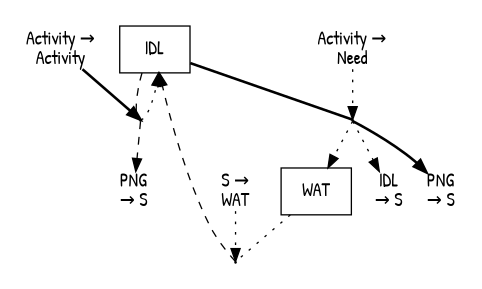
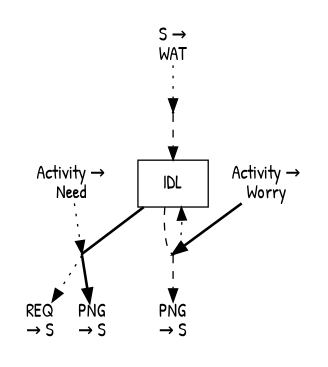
node "Activity → Activity": label "Activity → Activity" -> "Activity → Worry"
node "WAT": removed
node "IDL → S": label "IDL → S" -> "REQ → S"
